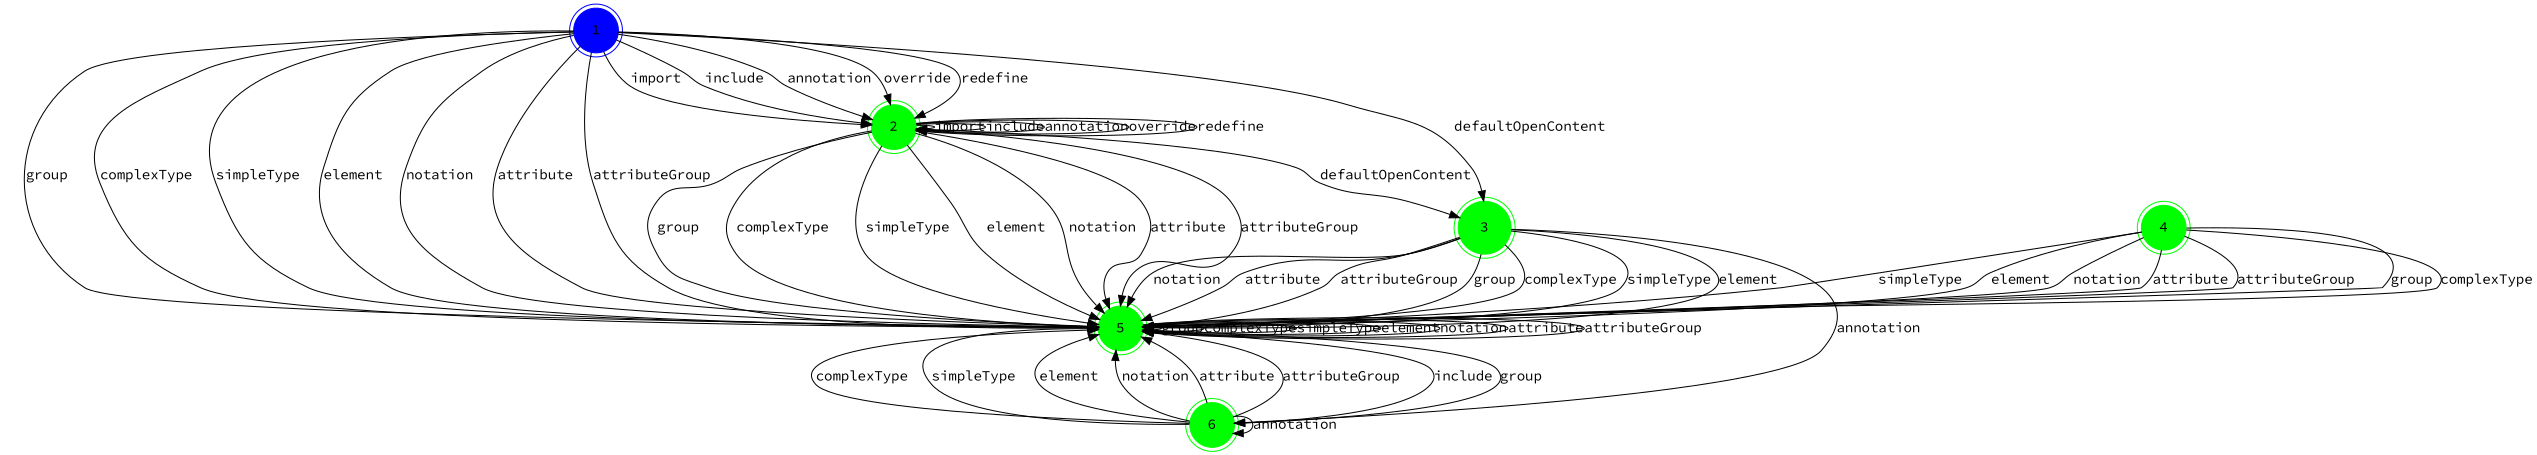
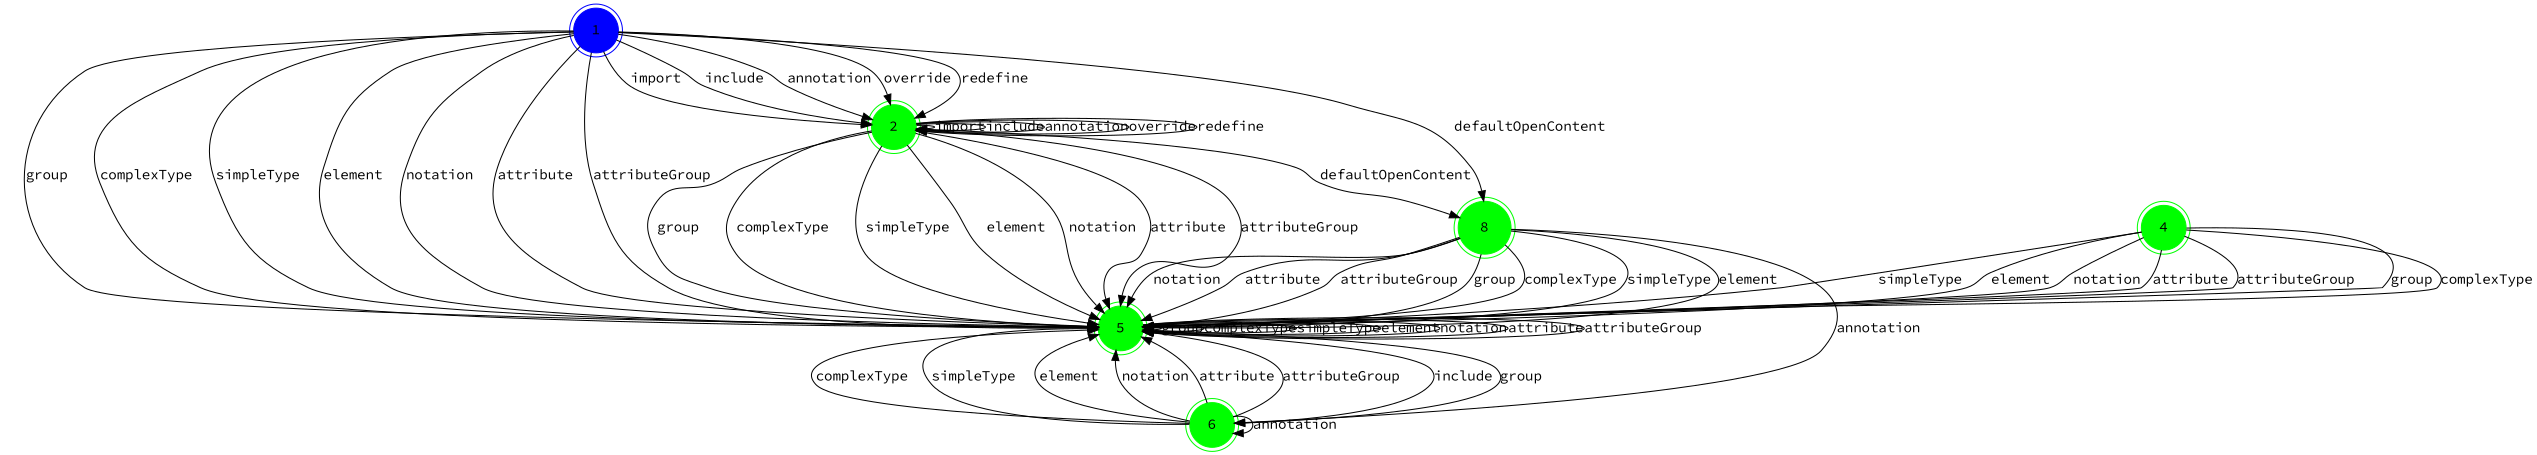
node "3": label "3" -> "8"
